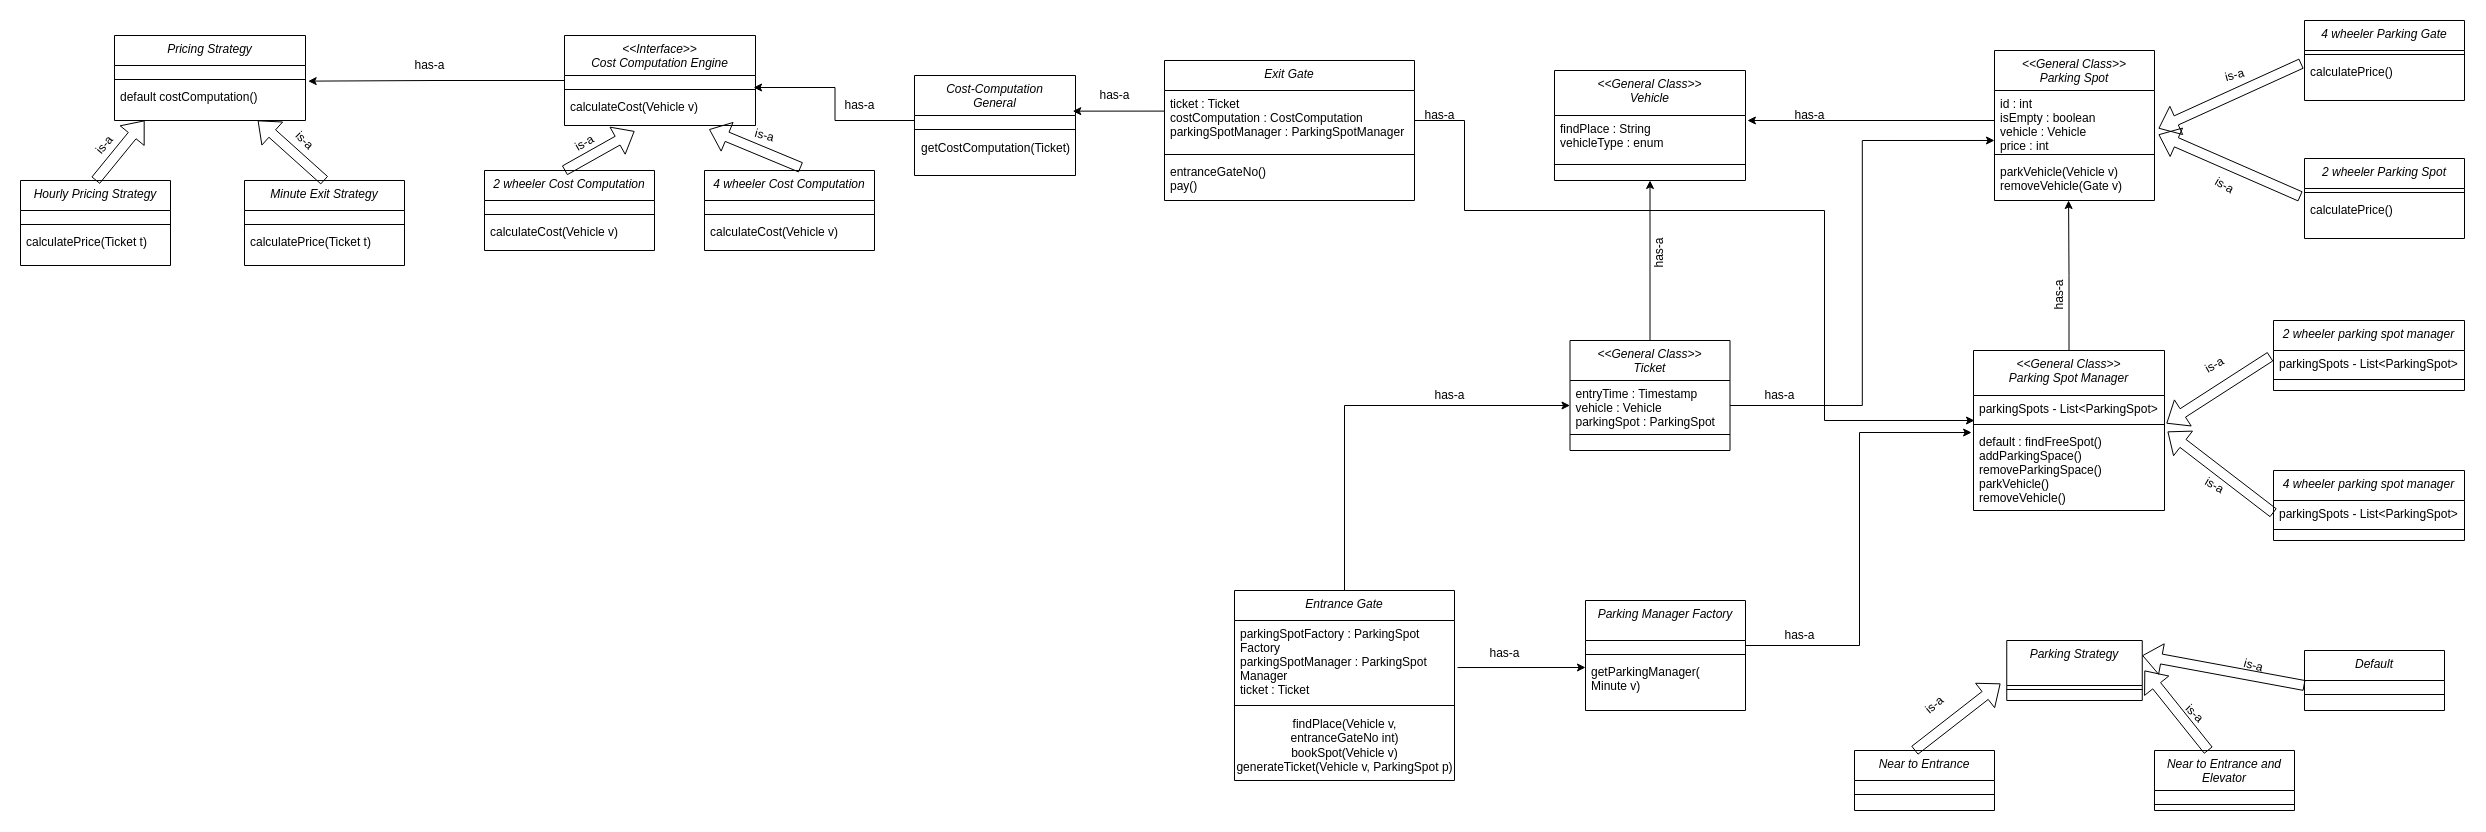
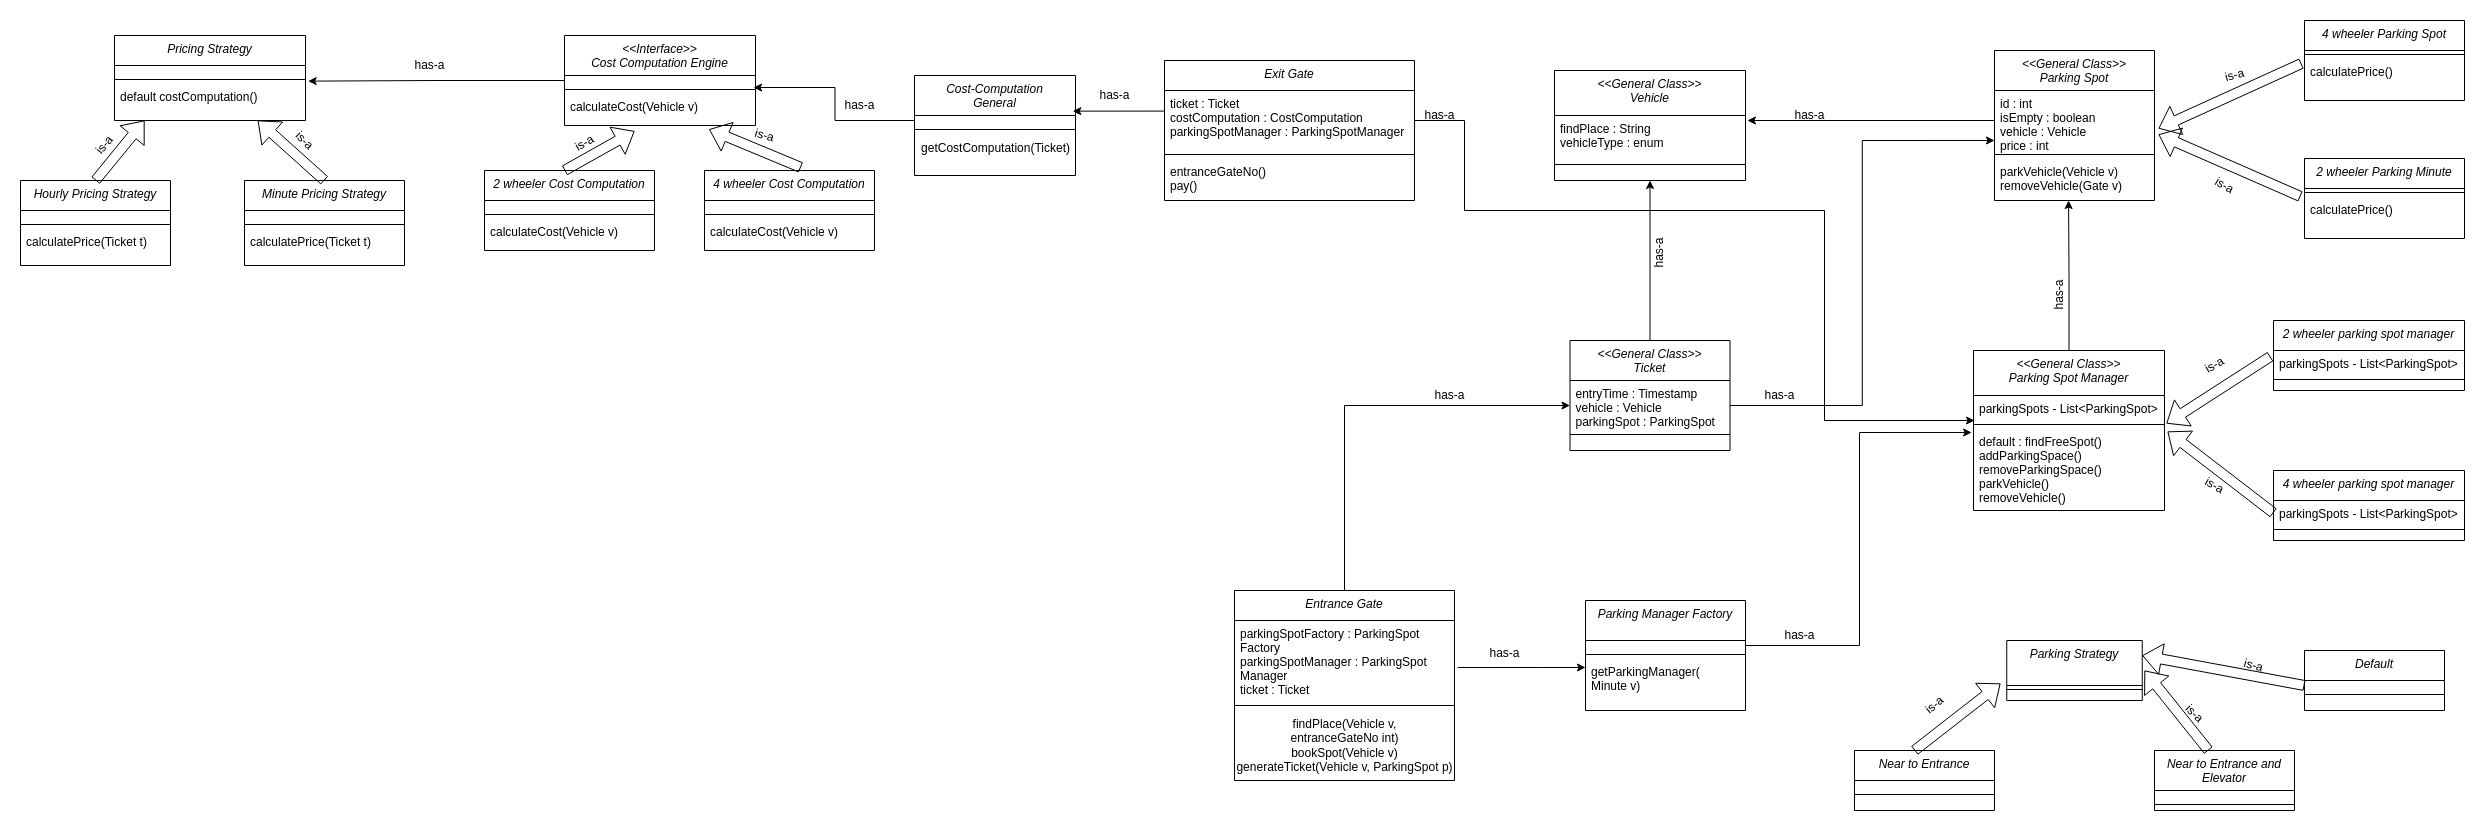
node "4 wheeler Parking Gate": label "4 wheeler Parking Gate" -> "4 wheeler Parking Spot"
node "2 wheeler Parking Spot": label "2 wheeler Parking Spot" -> "2 wheeler Parking Minute"
node "Minute Exit Strategy": label "Minute Exit Strategy" -> "Minute Pricing Strategy"
